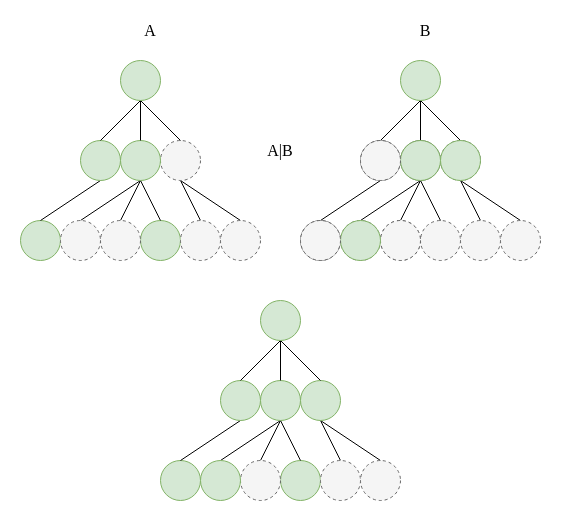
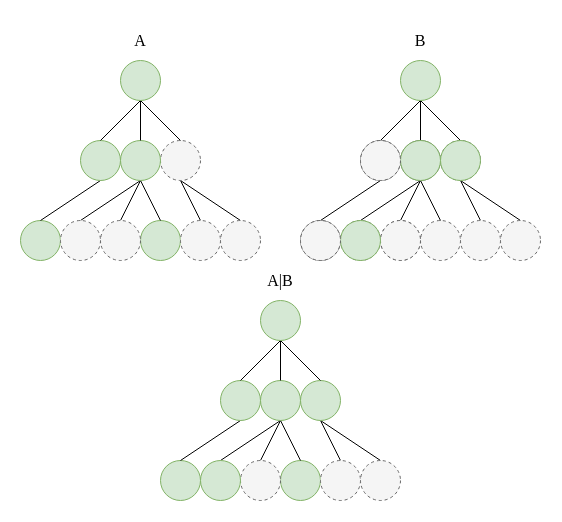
node "A": moved (151, 31) -> (141, 41)
node "B": moved (426, 31) -> (421, 41)
node "A|B": moved (281, 151) -> (281, 281)
